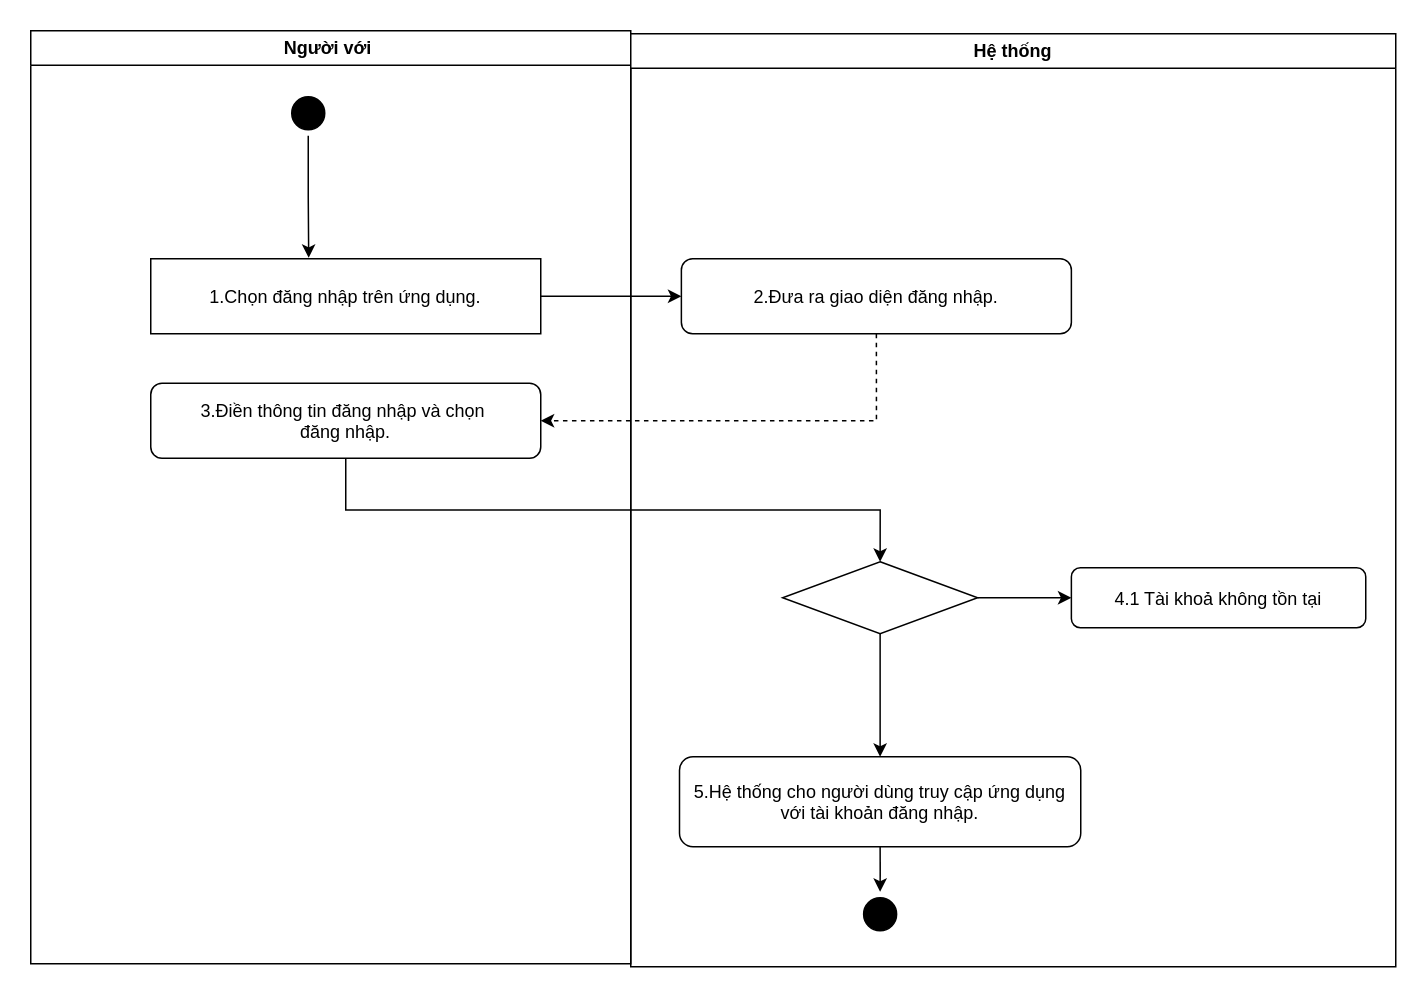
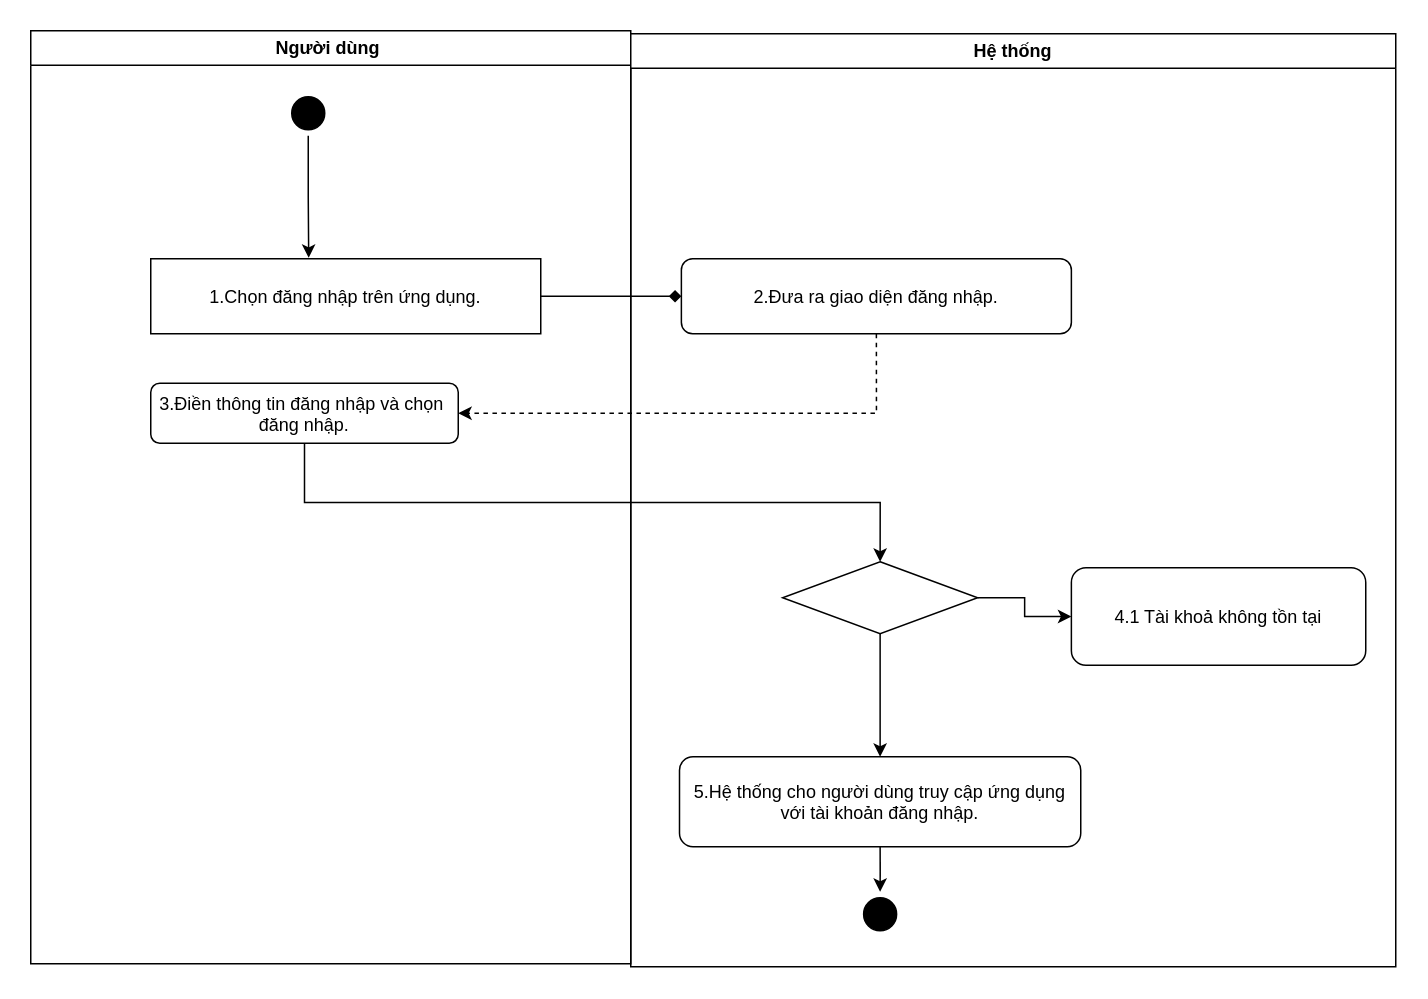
node "Người với": label "Người với" -> "Người dùng"
edge "1.Chọn đăng nhập trên ứng dụng." -> "2.Đưa ra giao diện đăng nhập.": arrowhead classic -> diamond
node "3.Điền thông tin đăng nhập và chọn đăng nhập.": size 390x75 -> 308x60
node "4.1 Tài khoả không tồn tại": size 294x60 -> 294x98
